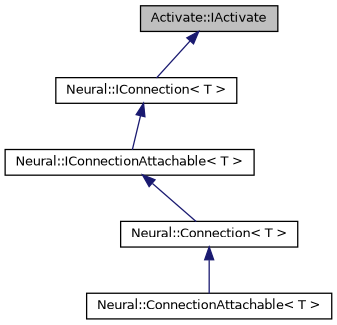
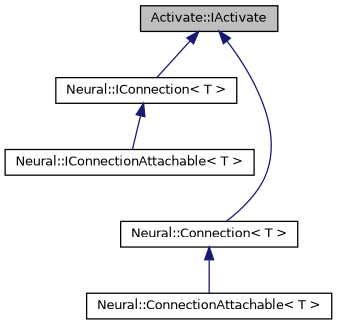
edge "Neural::Connection< T >" -> "Neural::IConnectionAttachable< T >": now "Neural::Connection< T >" -> "Activate::IActivate"
